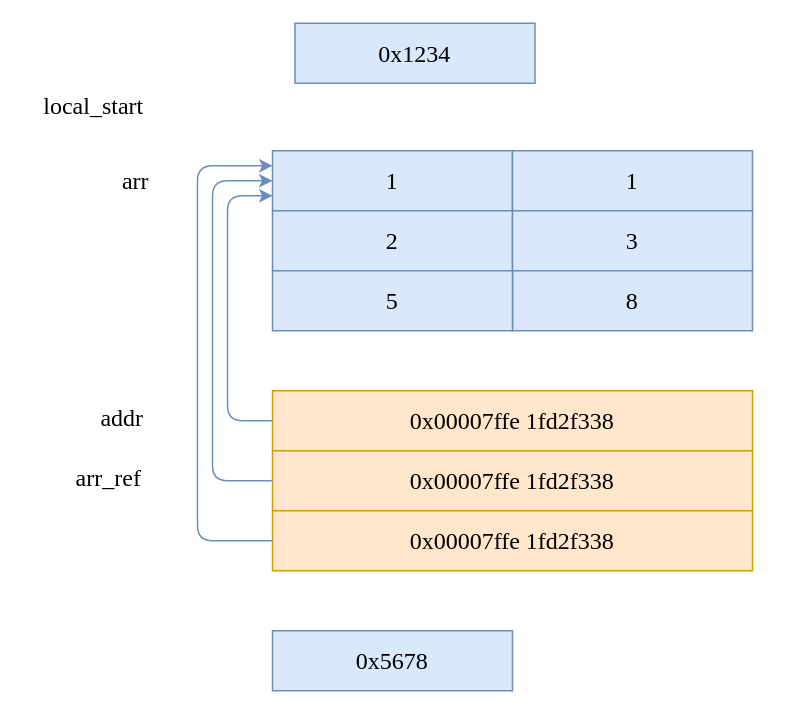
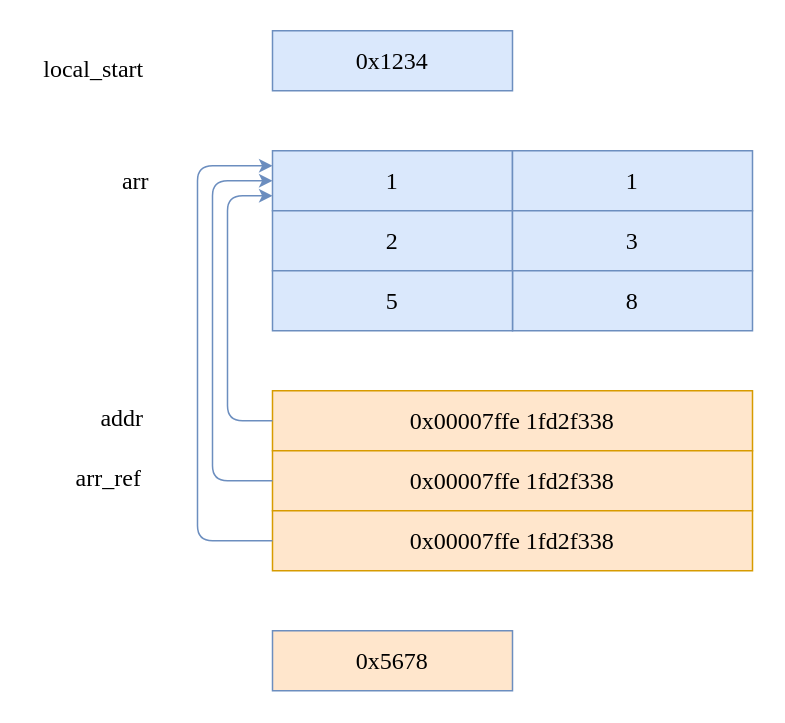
node "0x1234": moved (415, 53) -> (392, 61)
node "local_start": moved (94, 106) -> (94, 68)
node "0x5678": fillcolor #dae8fc -> #ffe6cc
